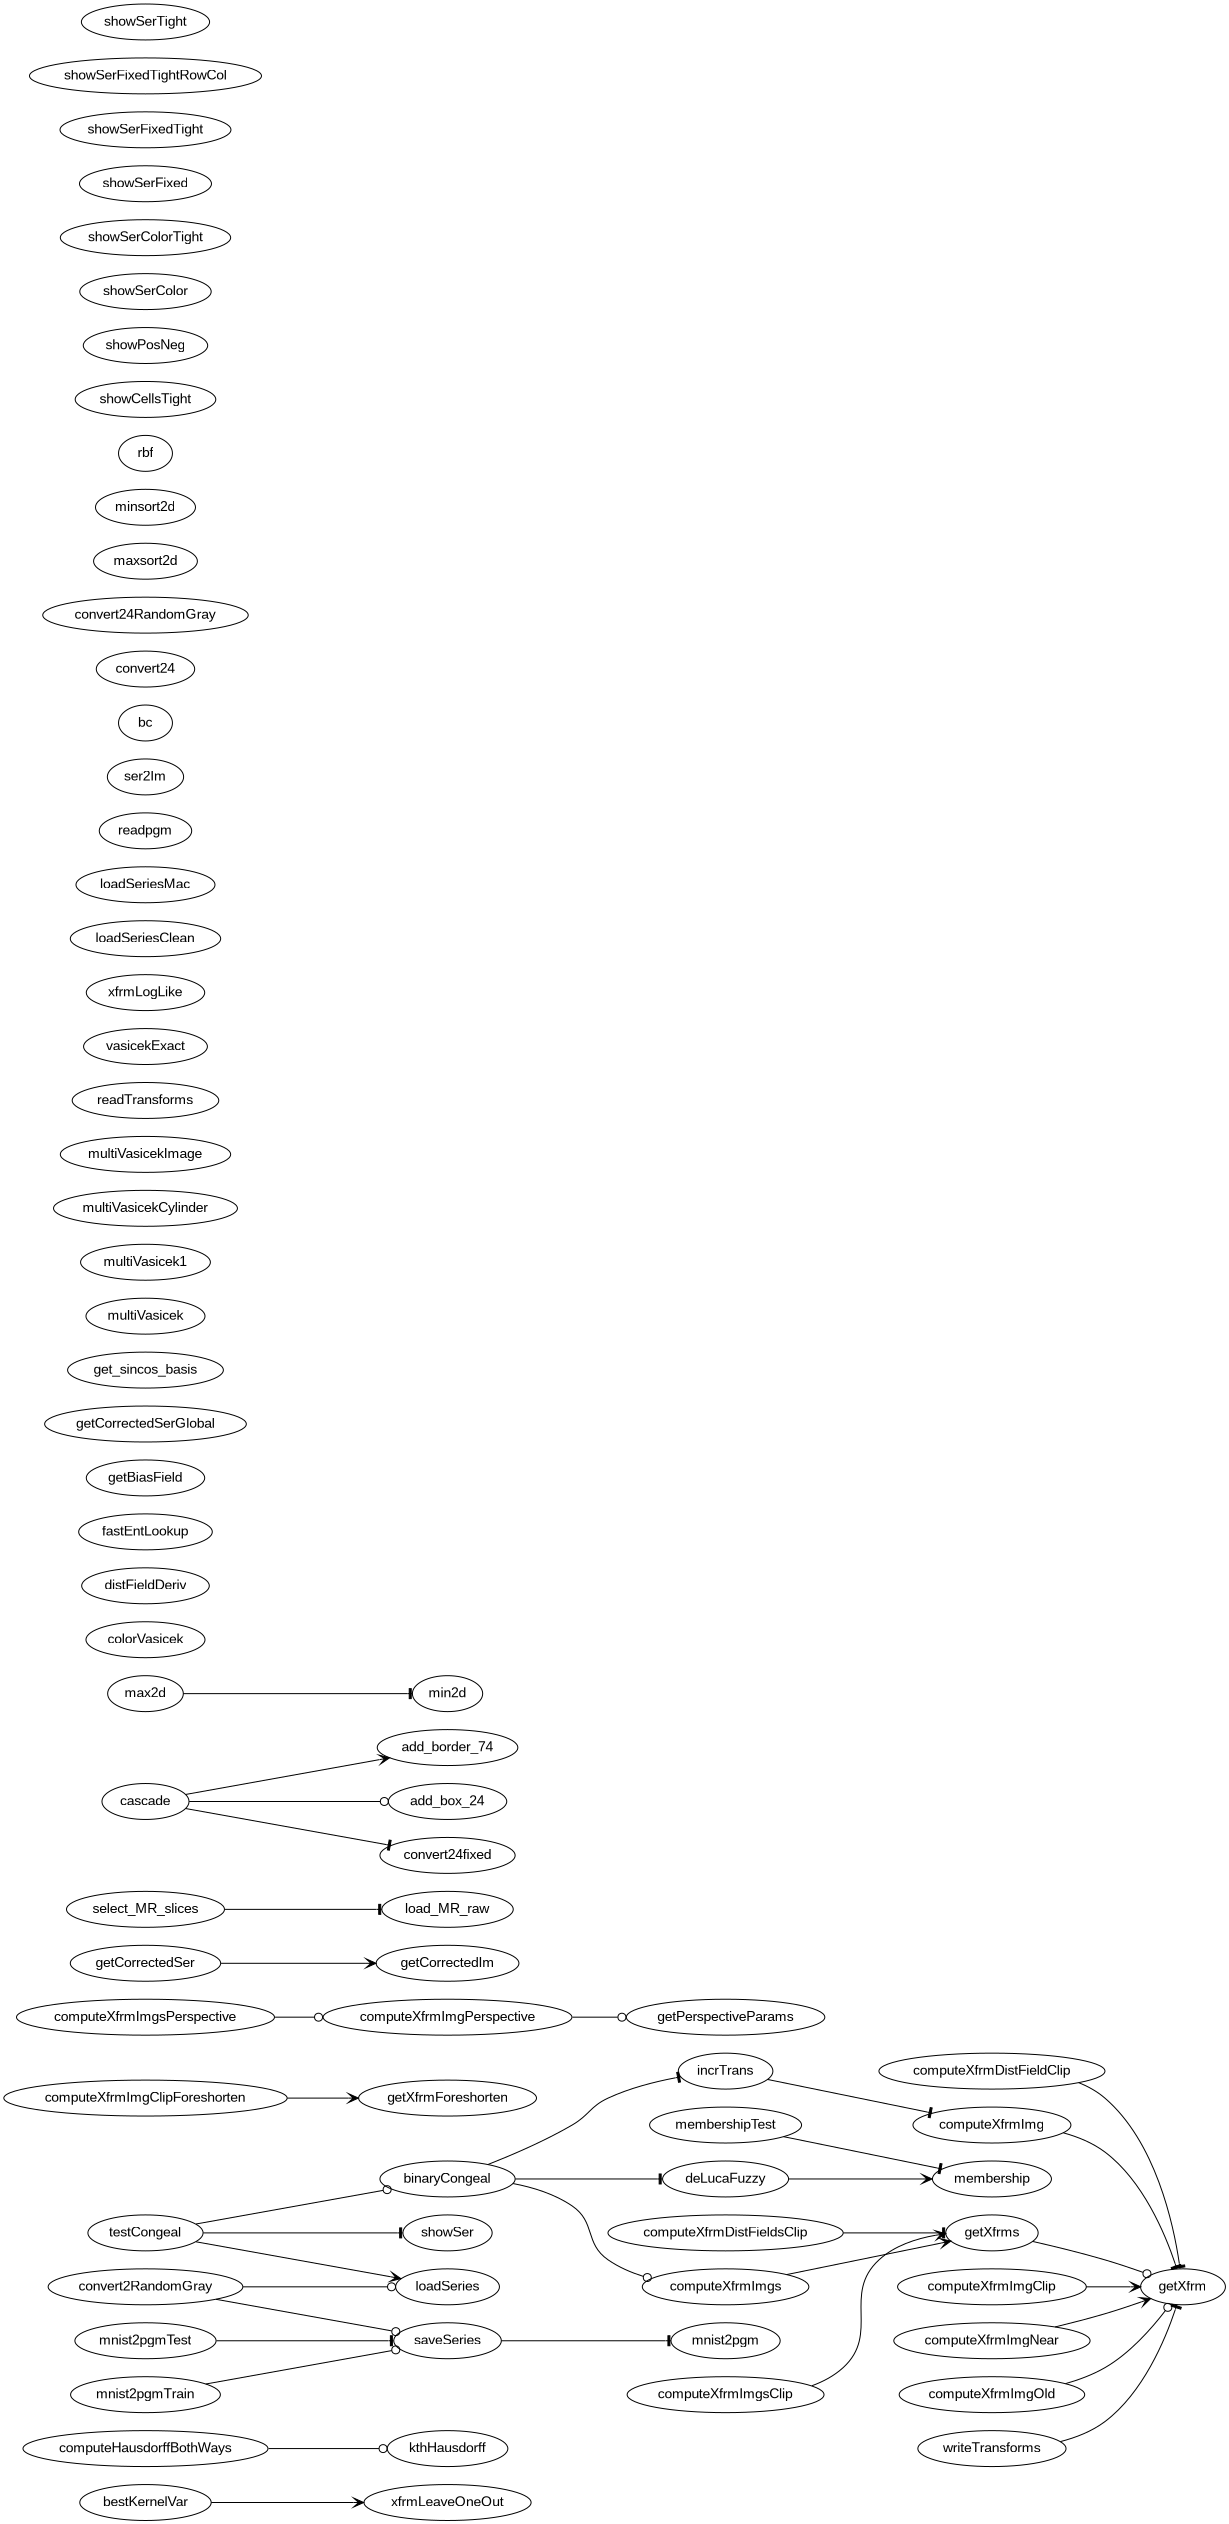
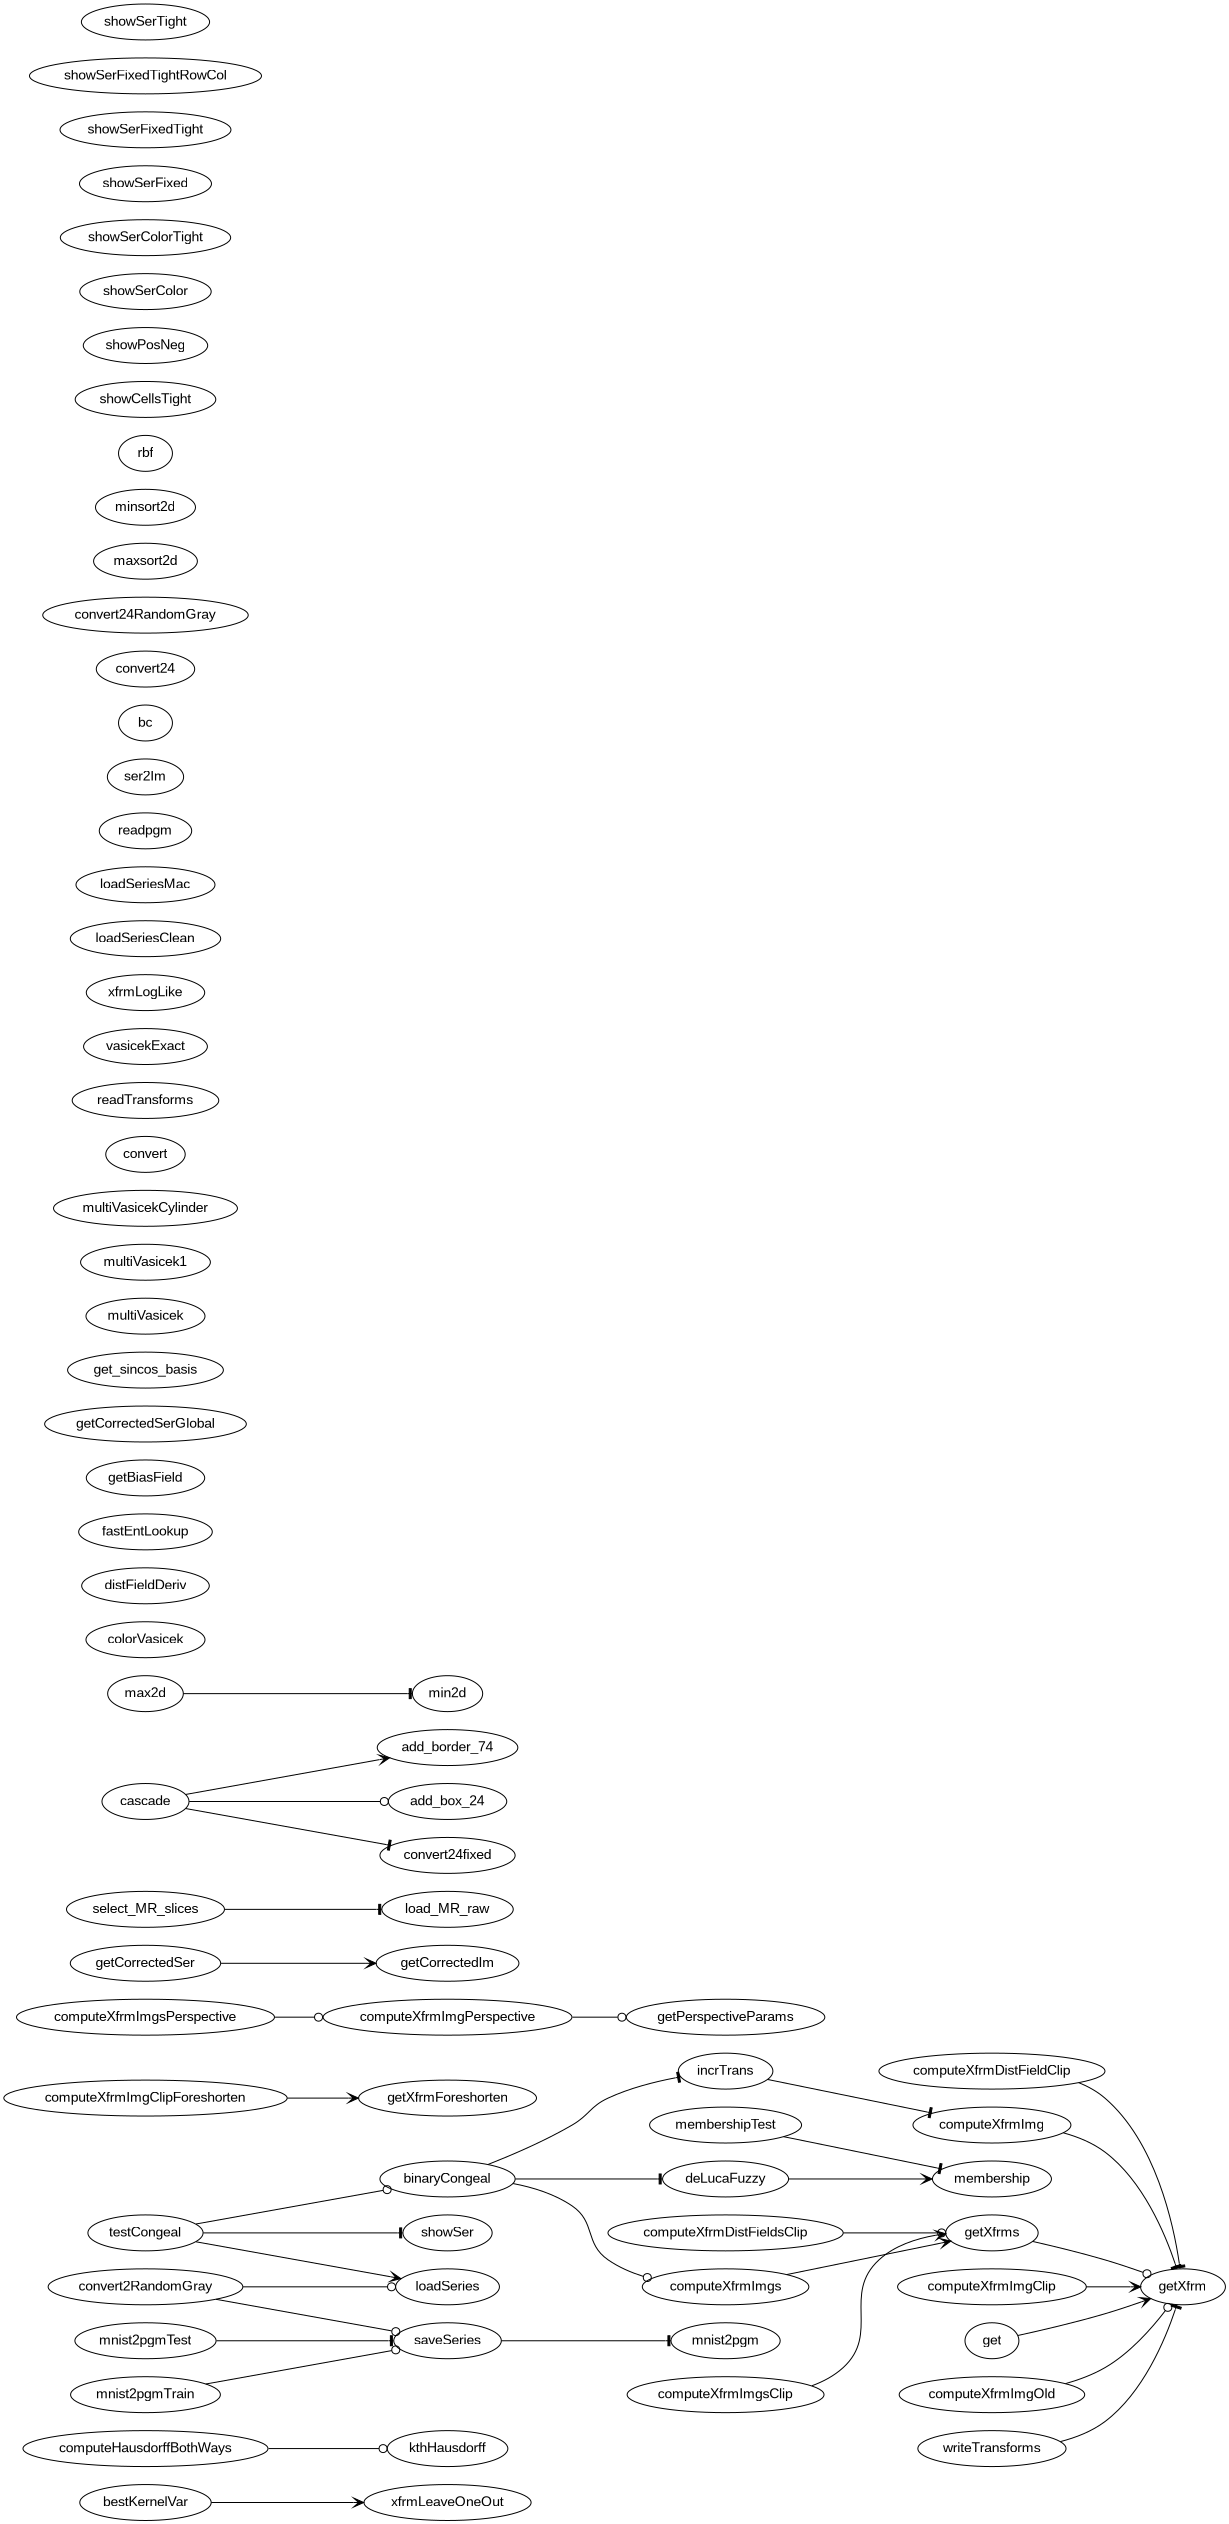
node "multiVasicekImage": label "multiVasicekImage" -> "convert"
edge "computeXfrmDistFieldsClip" -> "getXfrms": arrowhead tee -> odot
node "computeXfrmImgNear": label "computeXfrmImgNear" -> "get"
